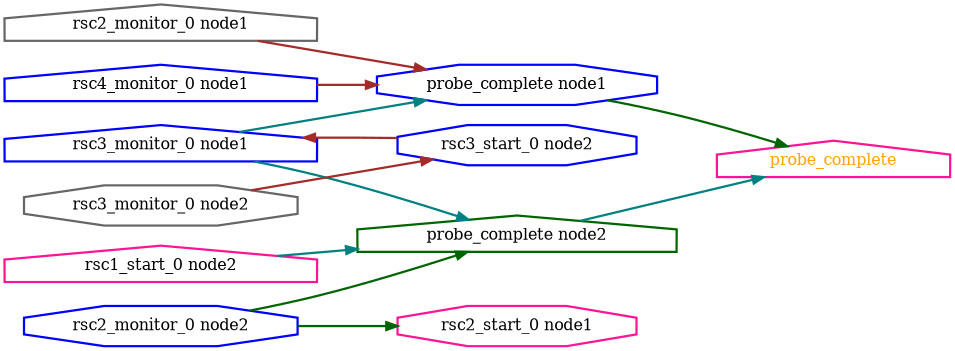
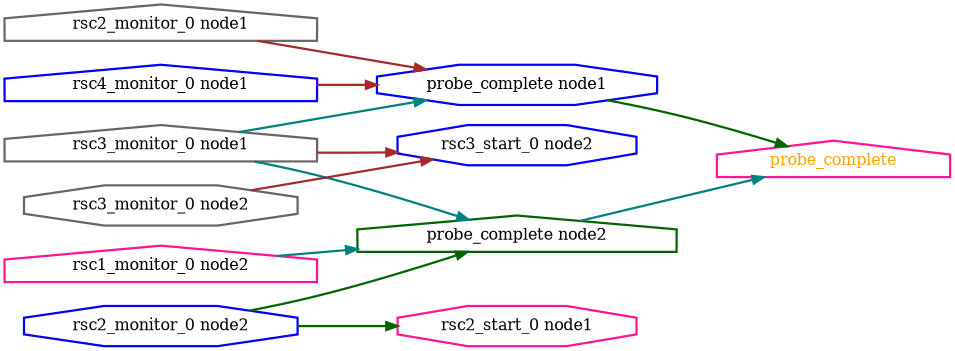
edge "rsc3_start_0 node2" -> "rsc3_monitor_0 node1": reversed
node "rsc3_monitor_0 node1": color blue -> gray40
node "rsc1_start_0 node2": label "rsc1_start_0 node2" -> "rsc1_monitor_0 node2"
